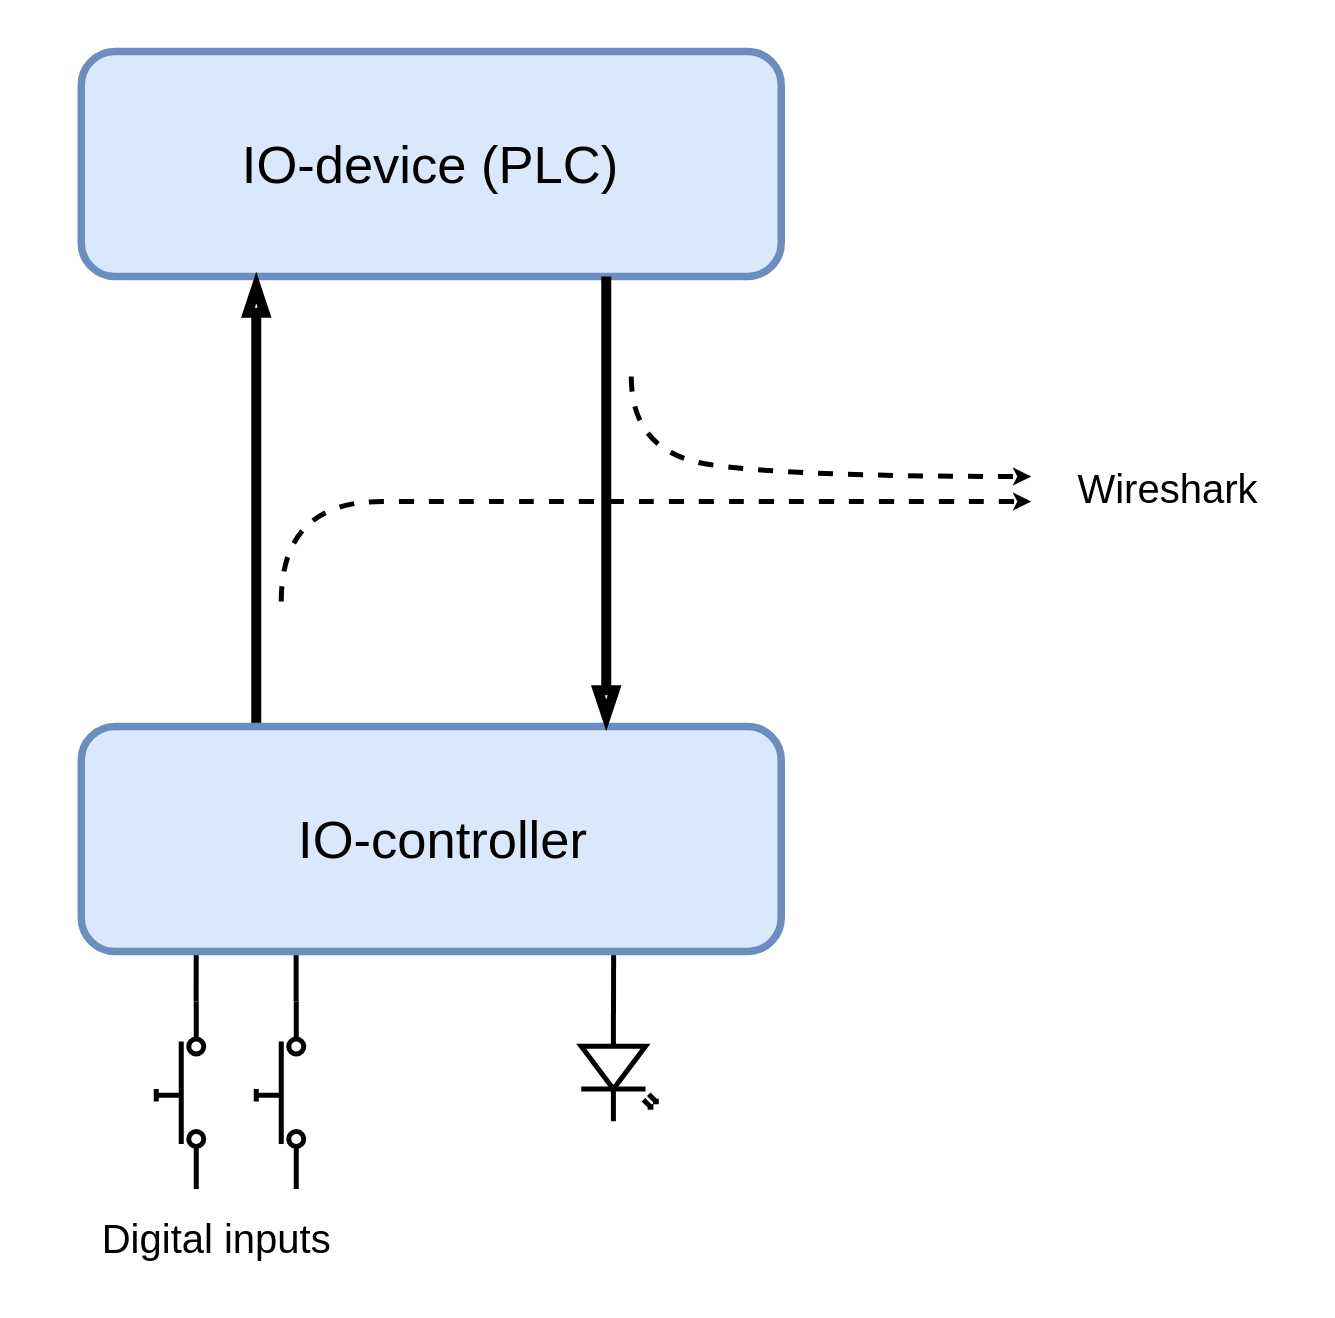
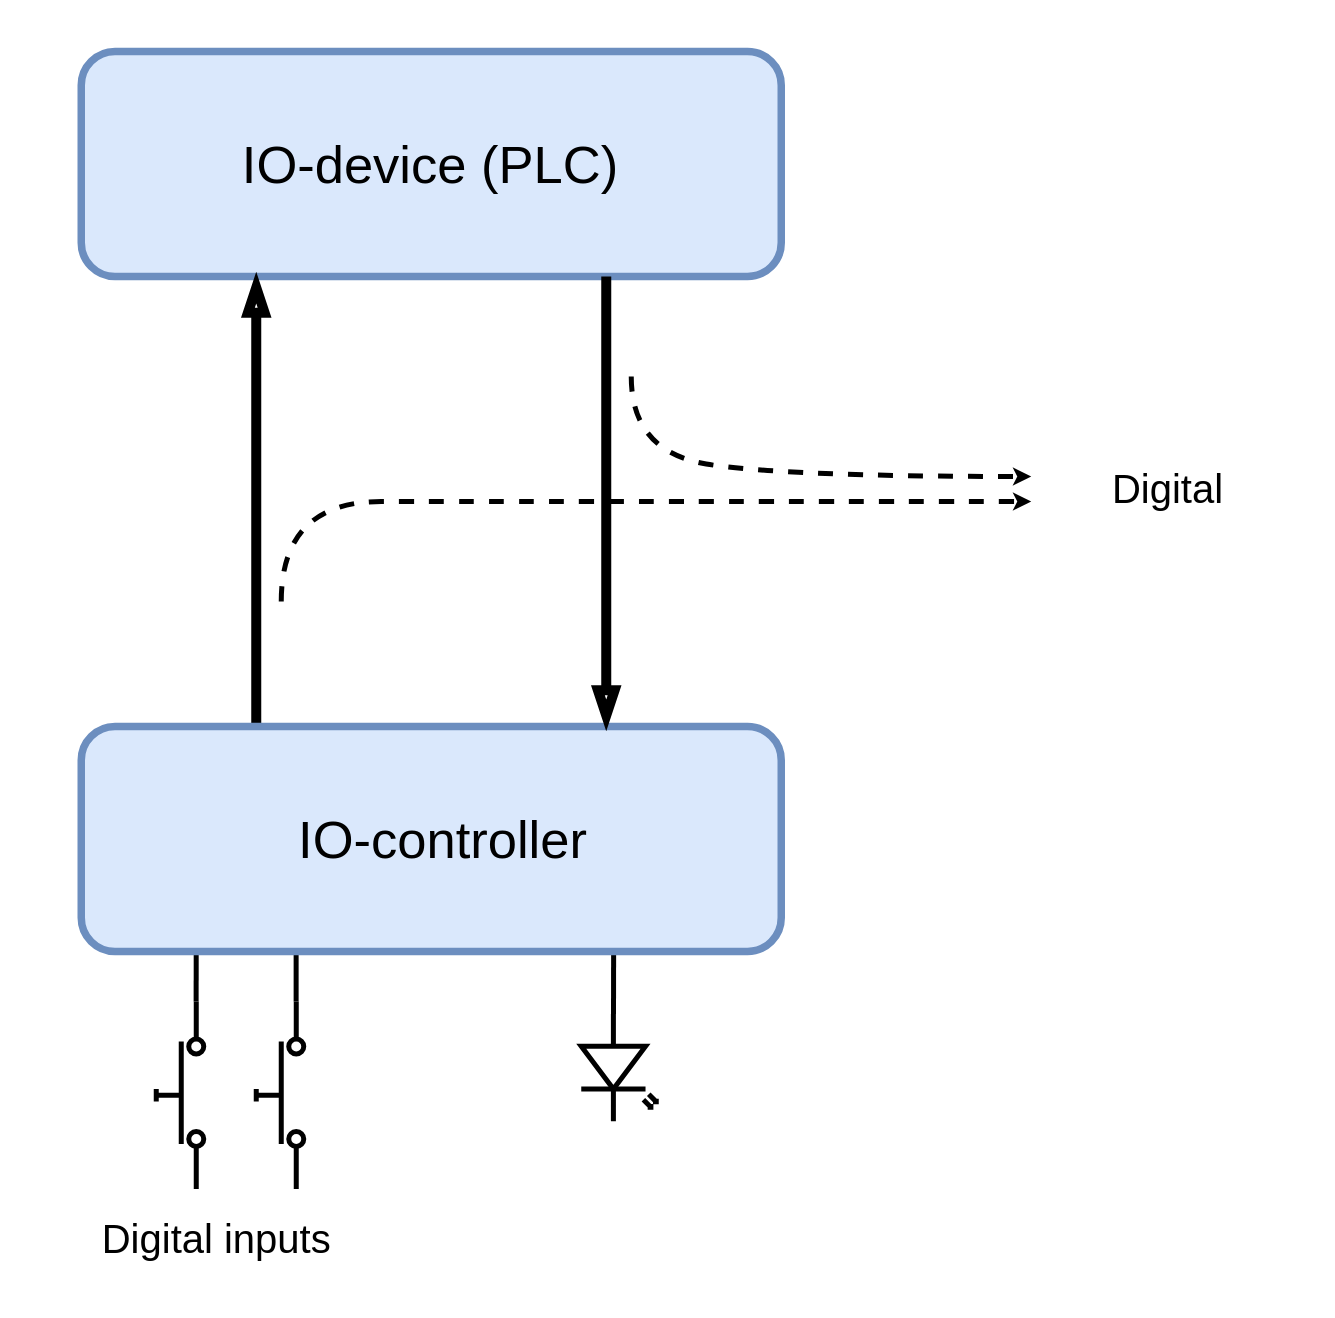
node "Wireshark": label "Wireshark" -> "Digital"
